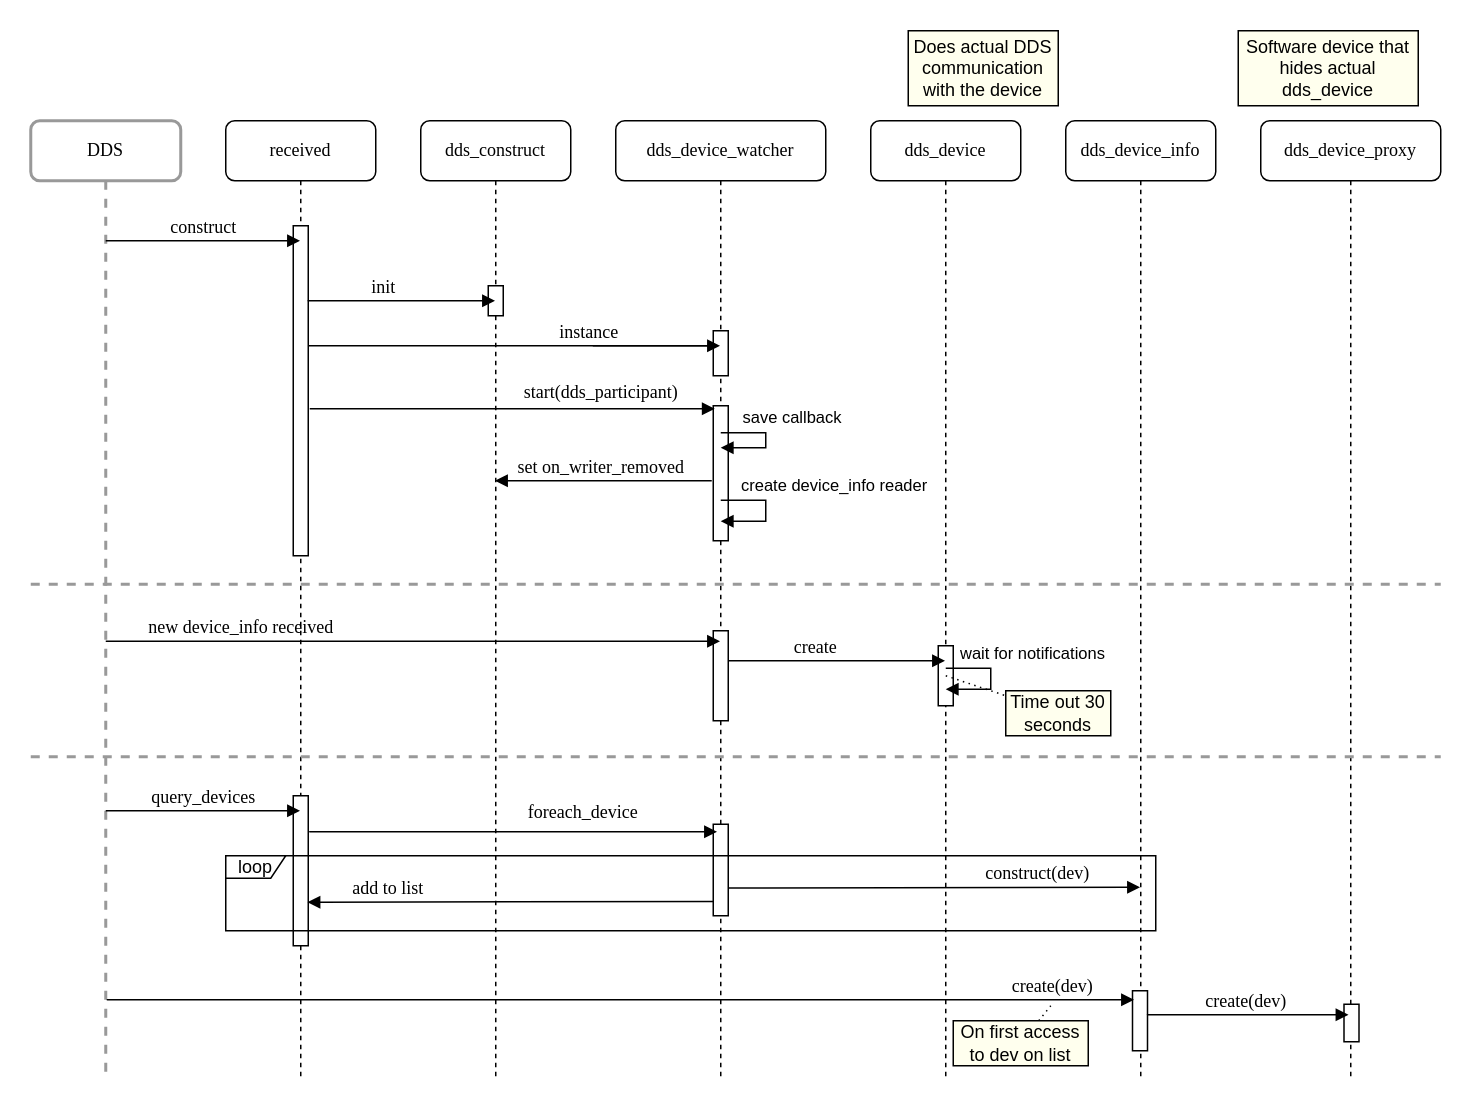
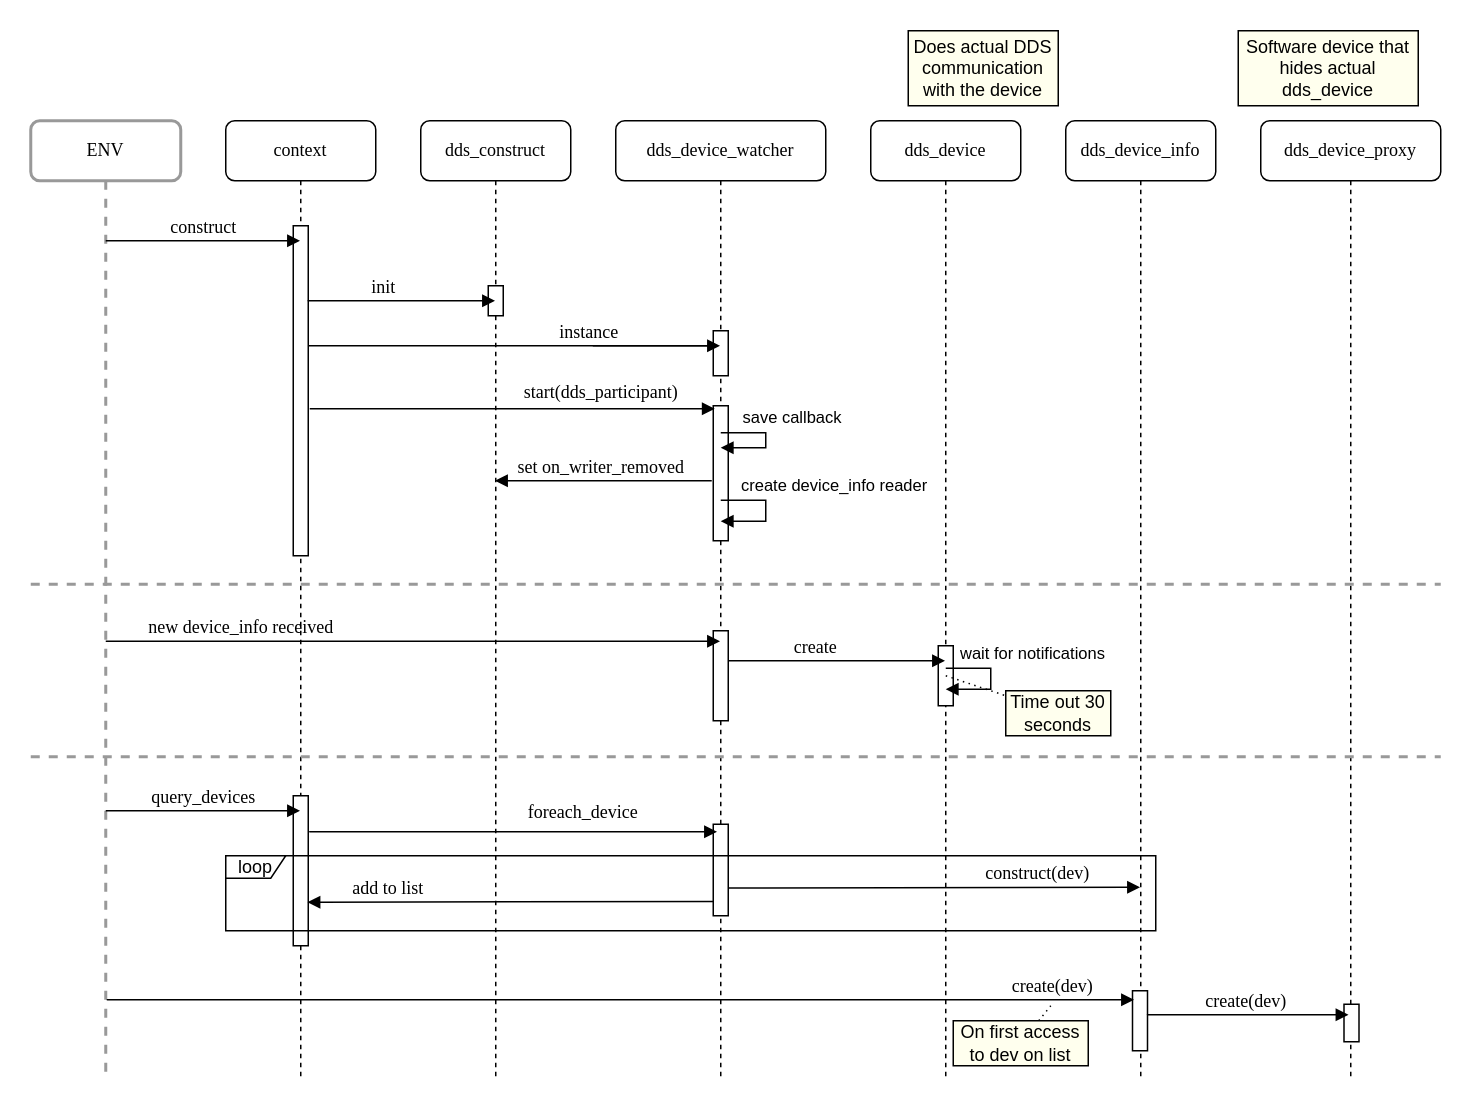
node "DDS": label "DDS" -> "ENV"
node "received": label "received" -> "context"
